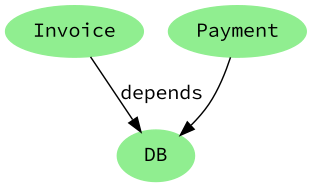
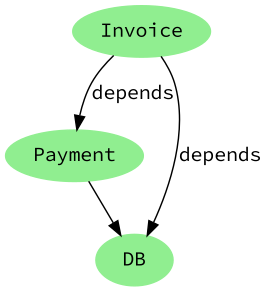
edge "Invoice" -> "Payment": added, label "depends"
